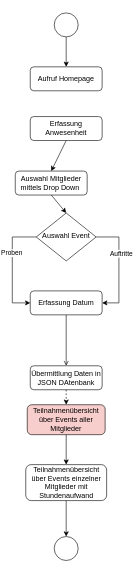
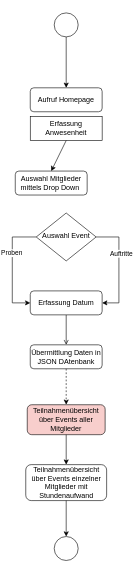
node "Aufruf Homepage": moved (66, 78) -> (66, 99)
node "Erfassung Anwesenheit": shape rounded rectangle -> rectangle
edge "Auswahl Mitglieder mittels Drop Down" -> "Auswahl Event": removed
node "Übermittlung Daten in JSON DAtenbank": moved (66, 378) -> (66, 357)
